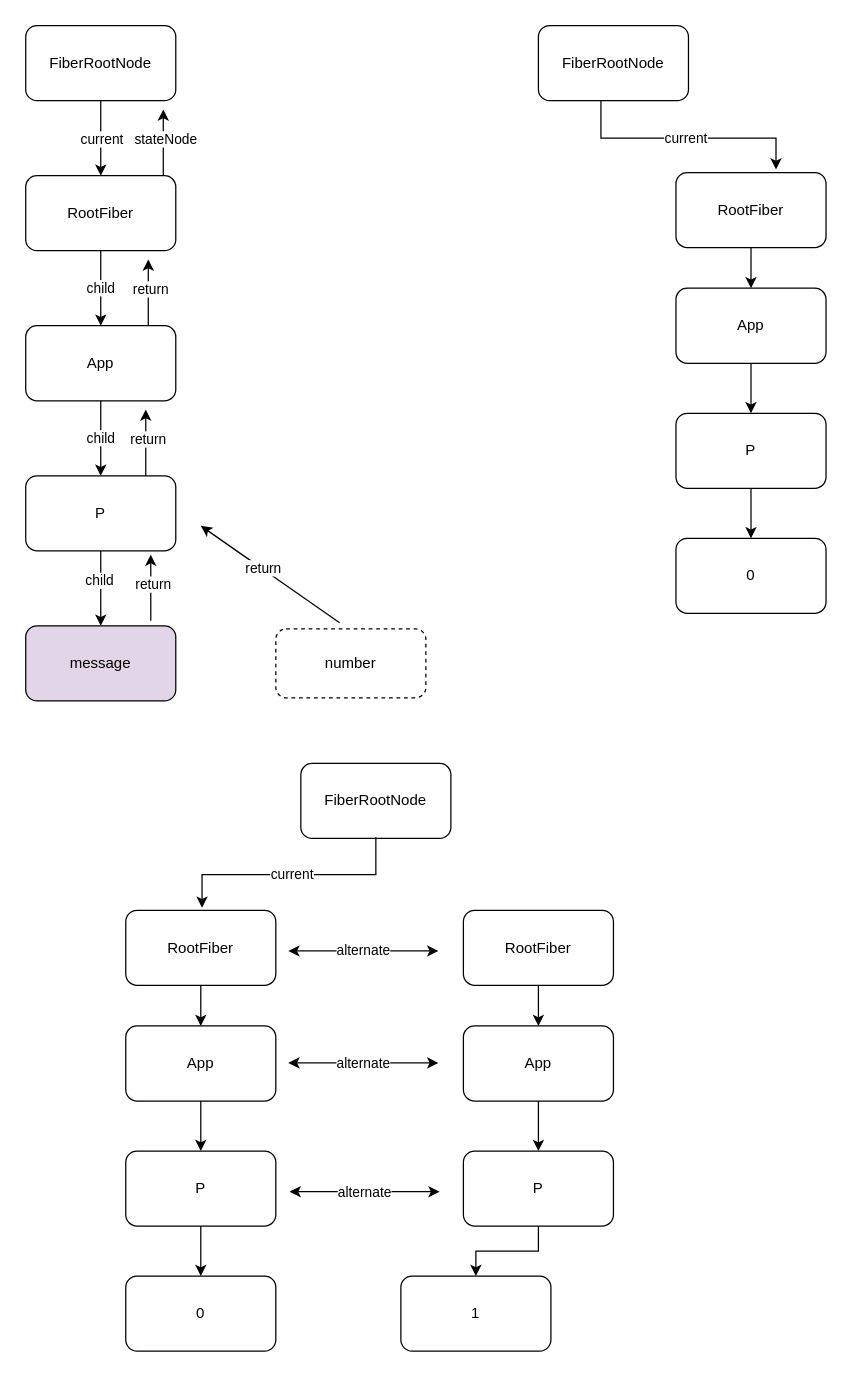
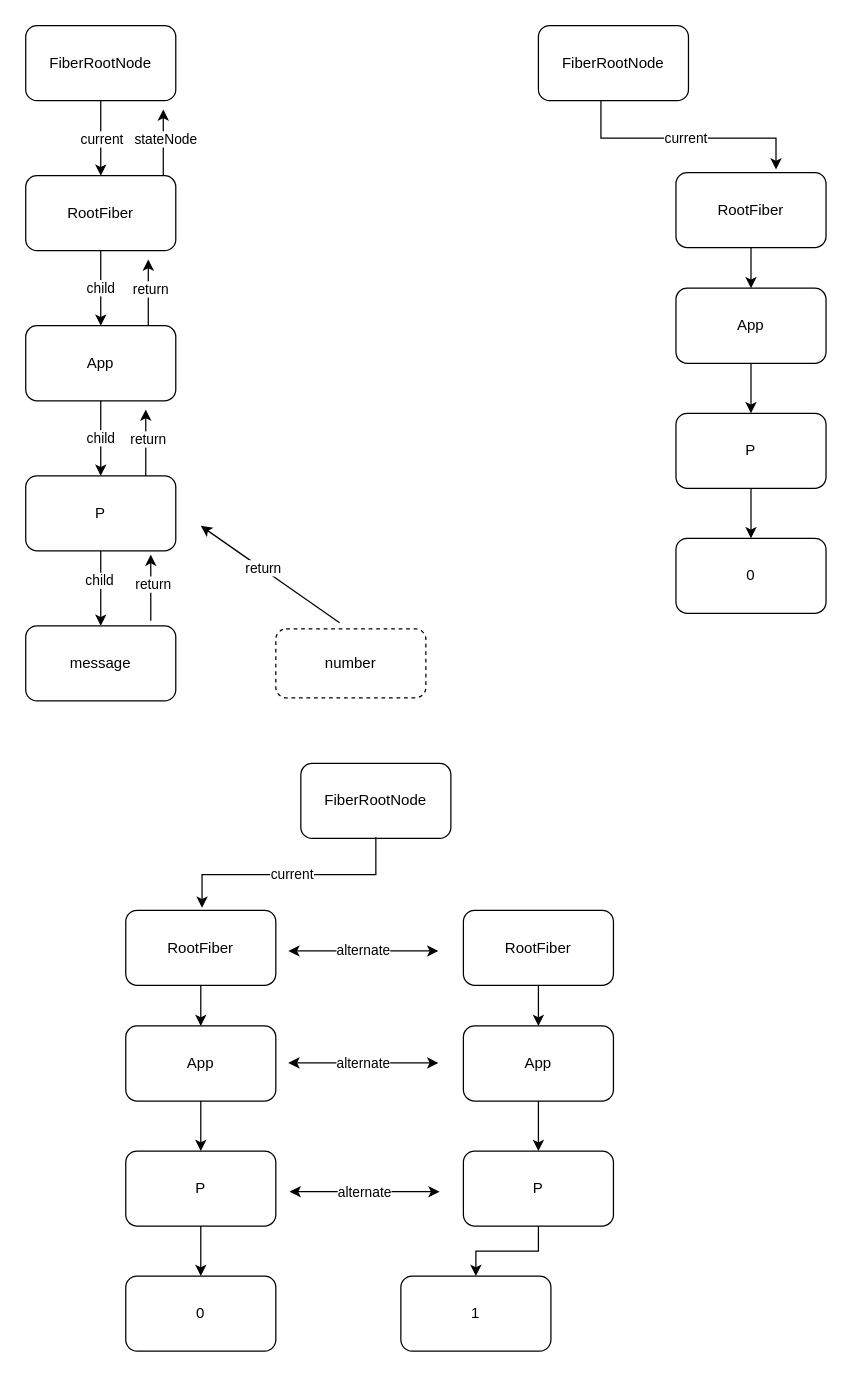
node "message": fillcolor #e1d5e7 -> #ffffff
